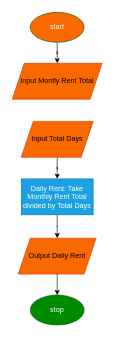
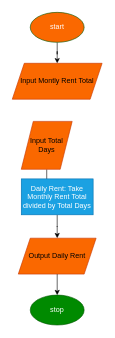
node "Input Total Days": size 72x36 -> 51x48
